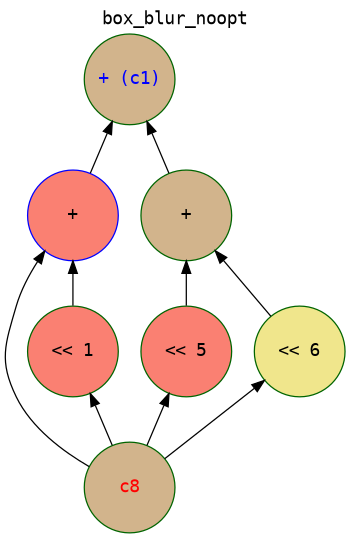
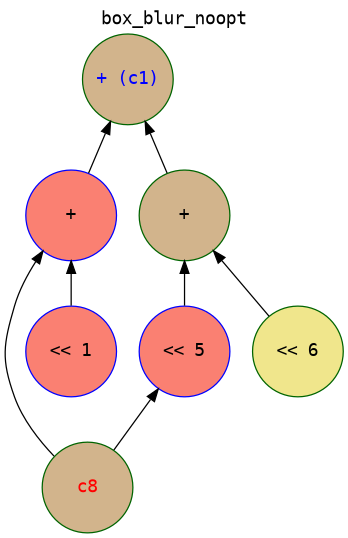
node "<< 1": color darkgreen -> blue
node "<< 5": color darkgreen -> blue
edge "c8" -> "<< 6": removed
edge "c8" -> "<< 1": removed
